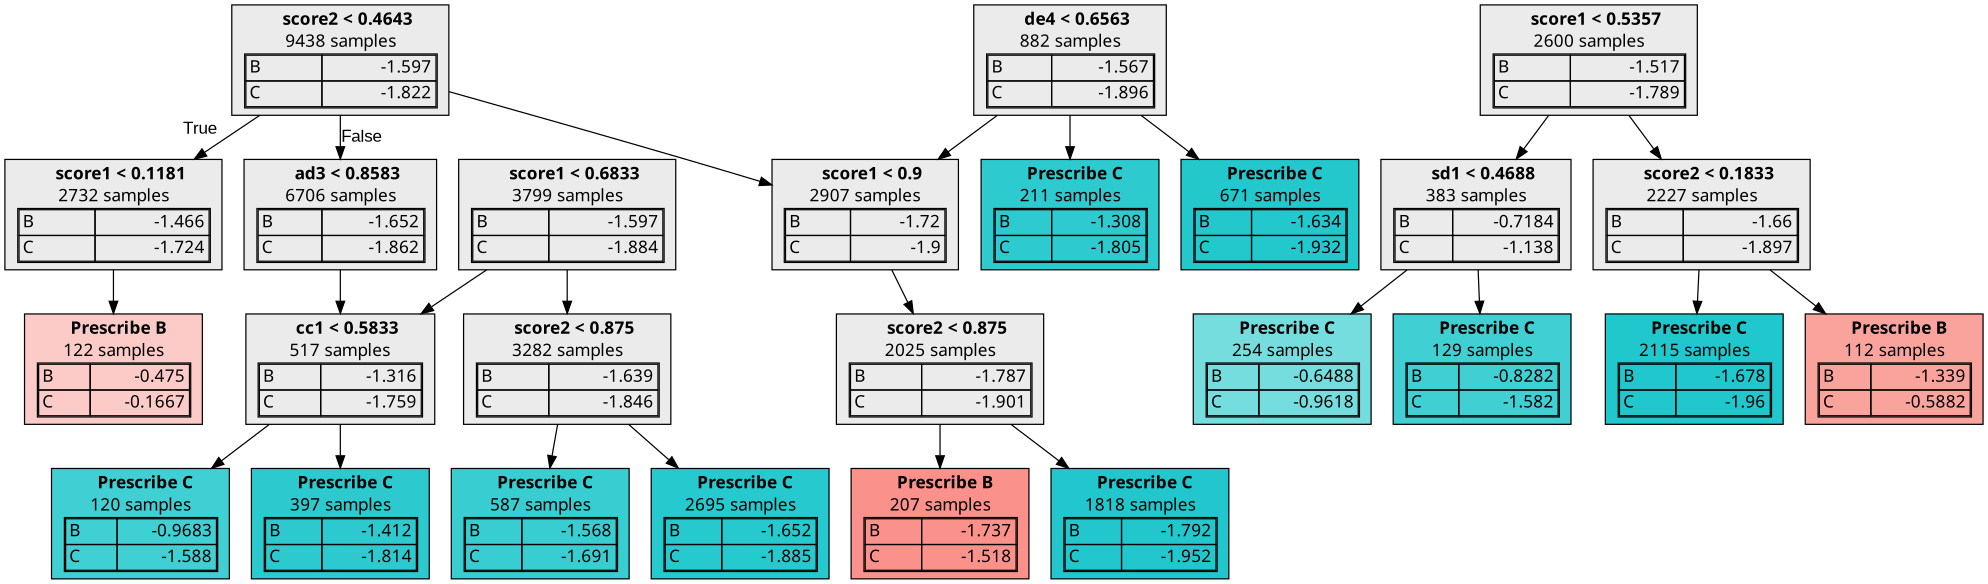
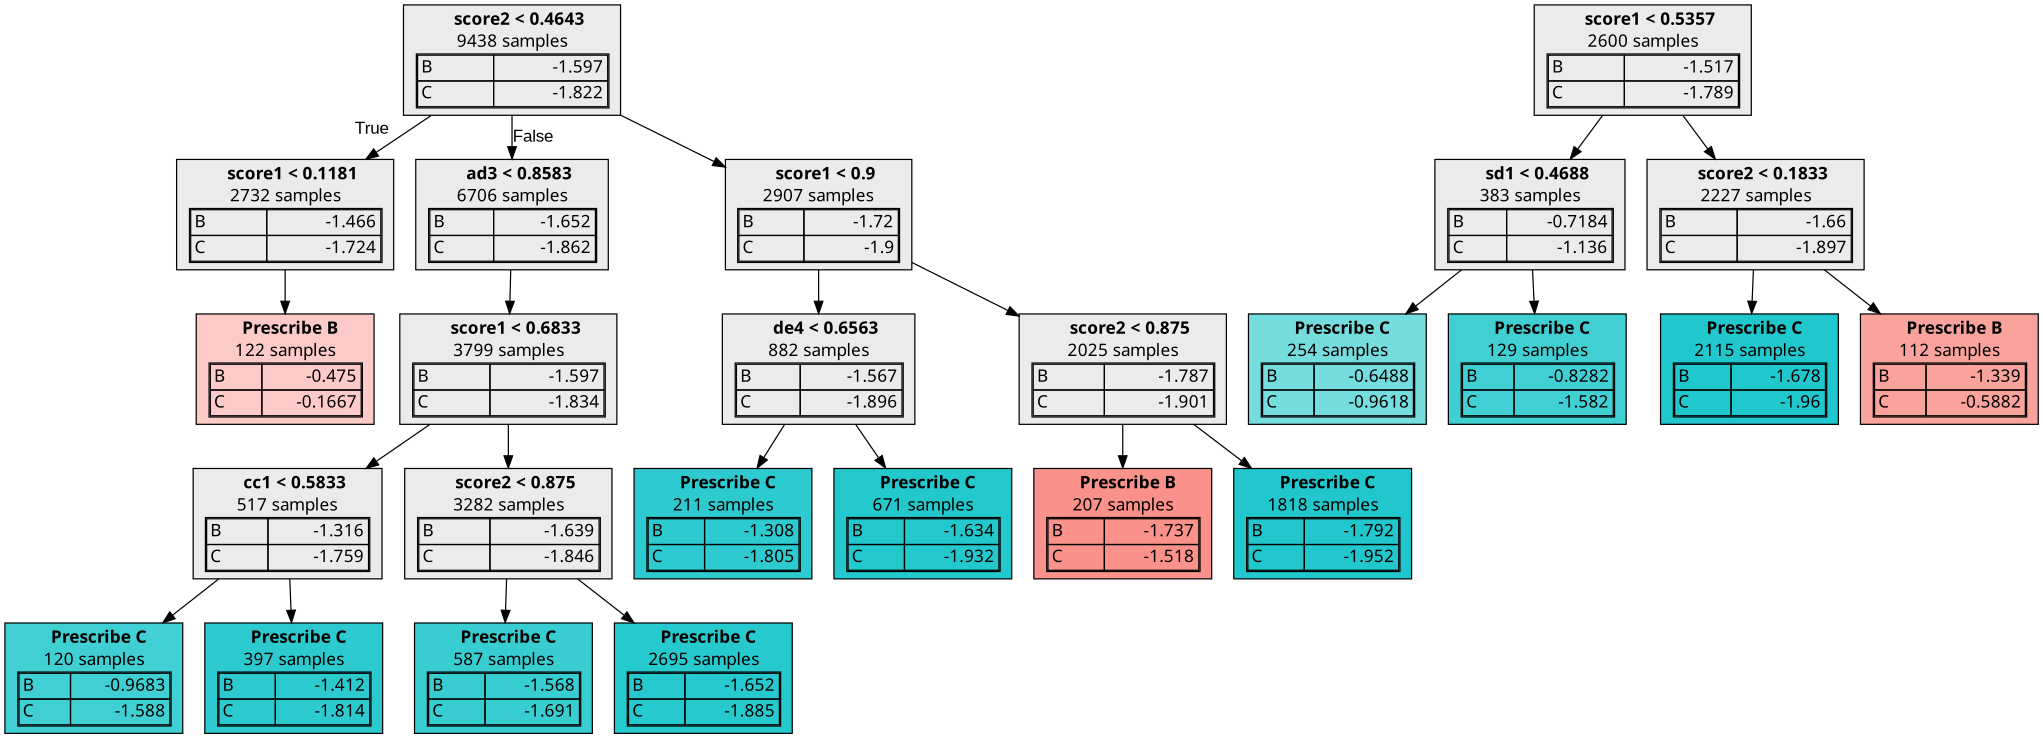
edge "de4 < 0.6563" -> "score1 < 0.9": reversed
node "score1 < 0.6833": text "-1.884" -> "-1.834"
node "sd1 < 0.4688": text "-1.138" -> "-1.136"
edge "ad3 < 0.8583" -> "cc1 < 0.5833": now "ad3 < 0.8583" -> "score1 < 0.6833"
